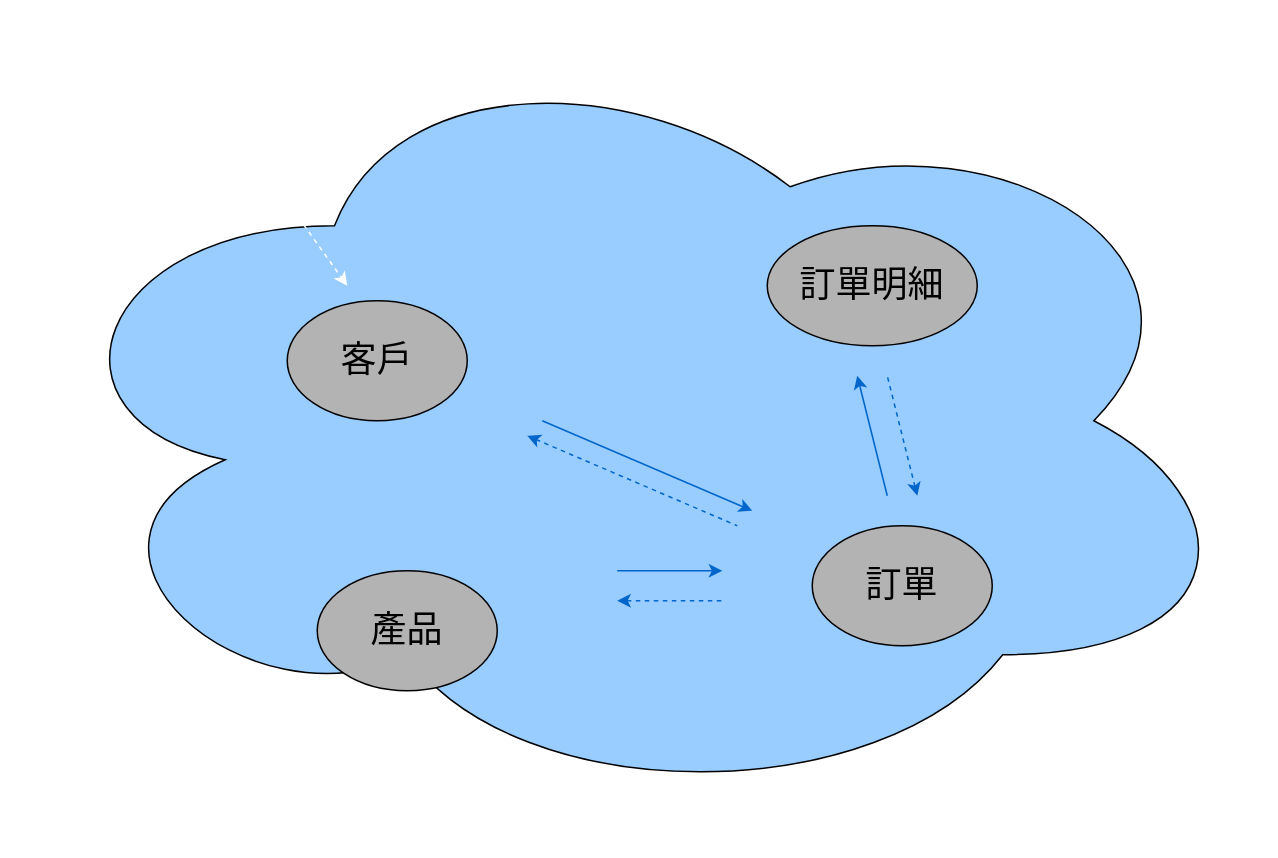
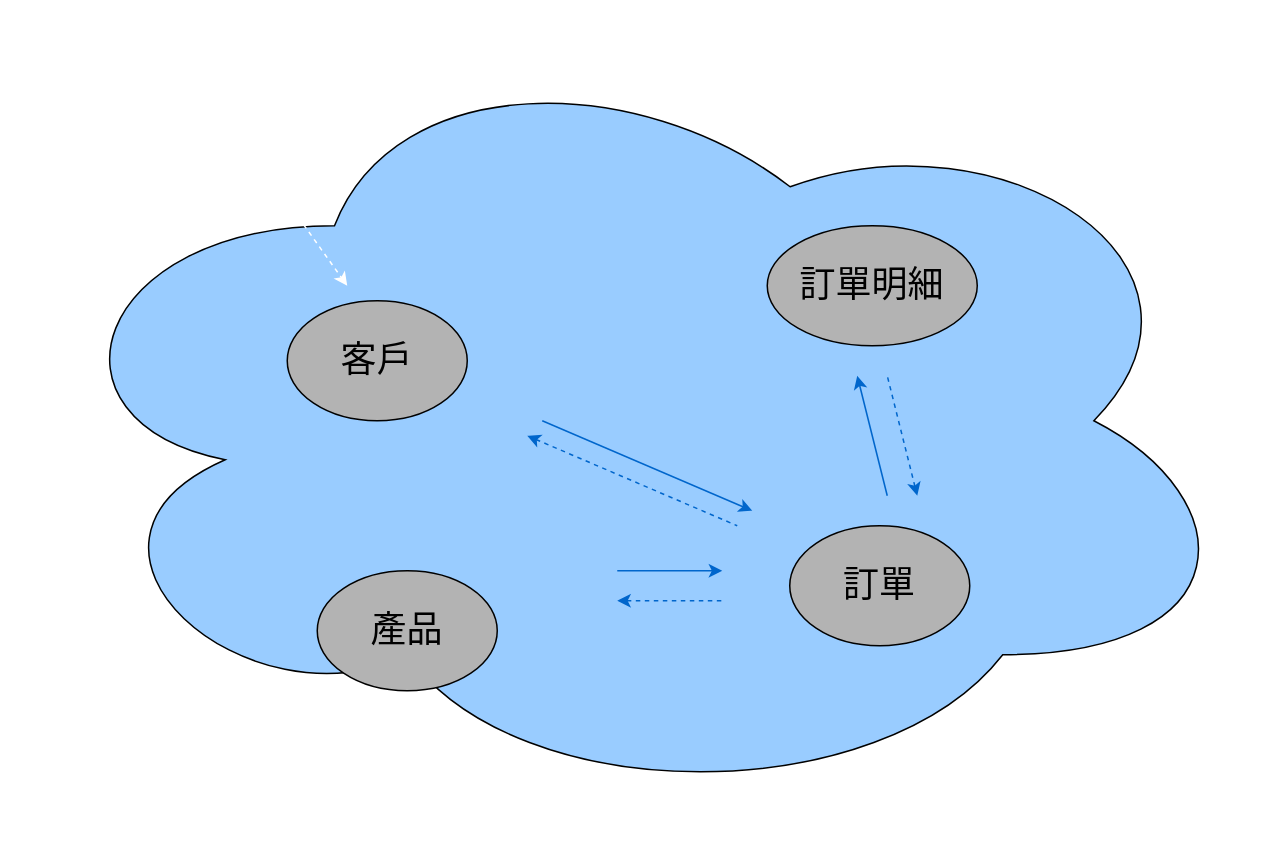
node "訂單": moved (902, 586) -> (880, 586)
